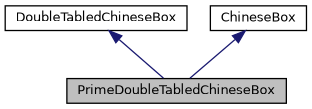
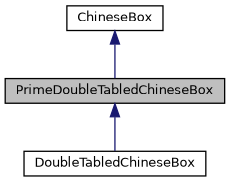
edge "PrimeDoubleTabledChineseBox" -> "DoubleTabledChineseBox": reversed
